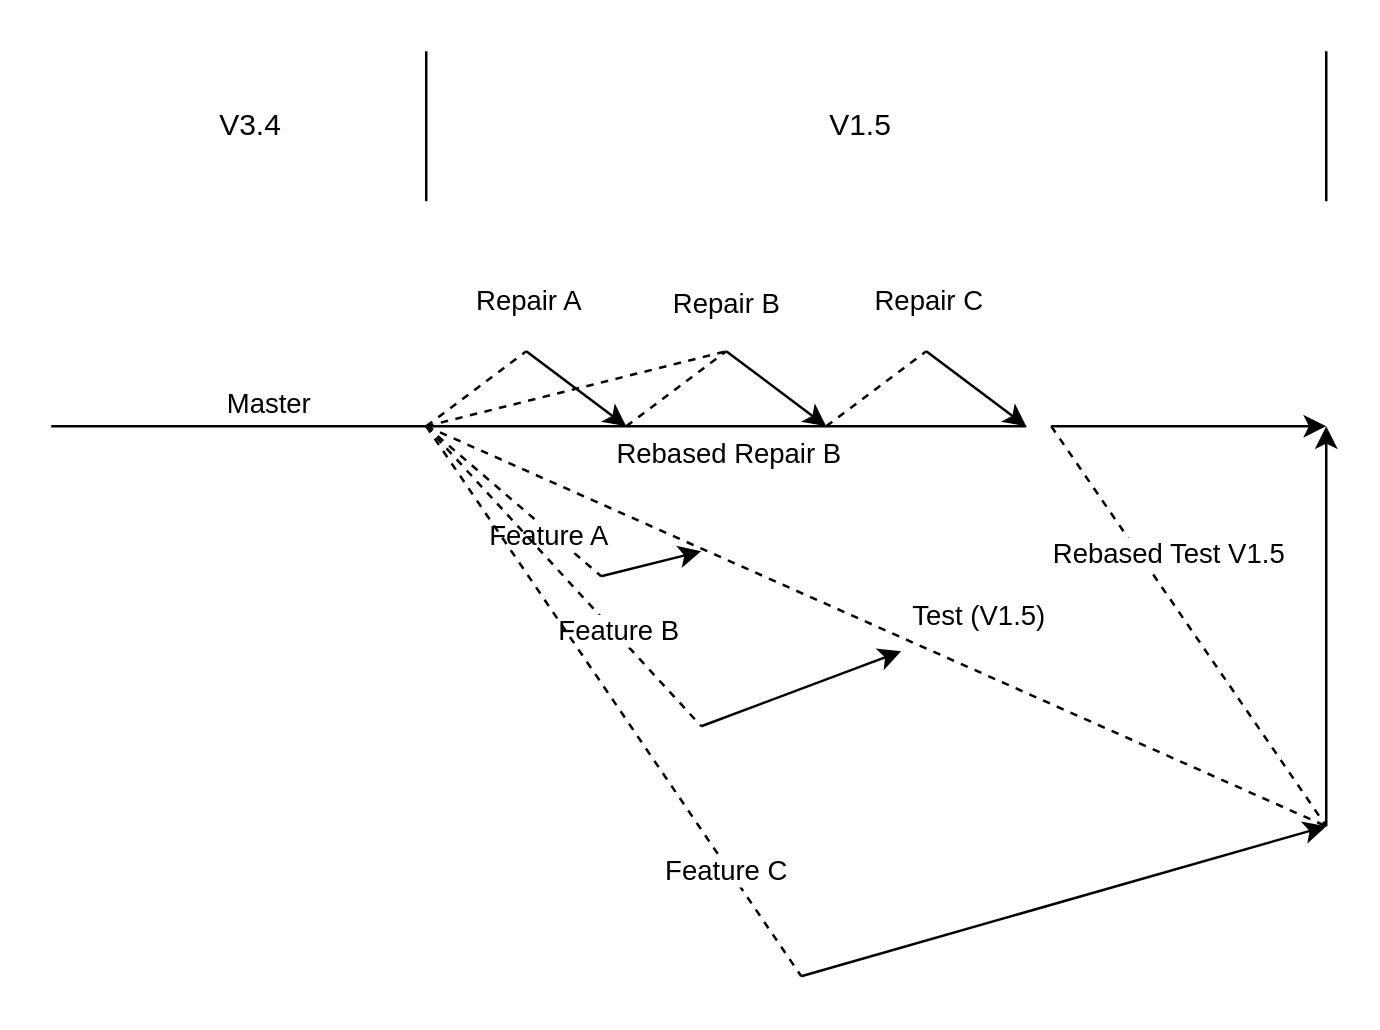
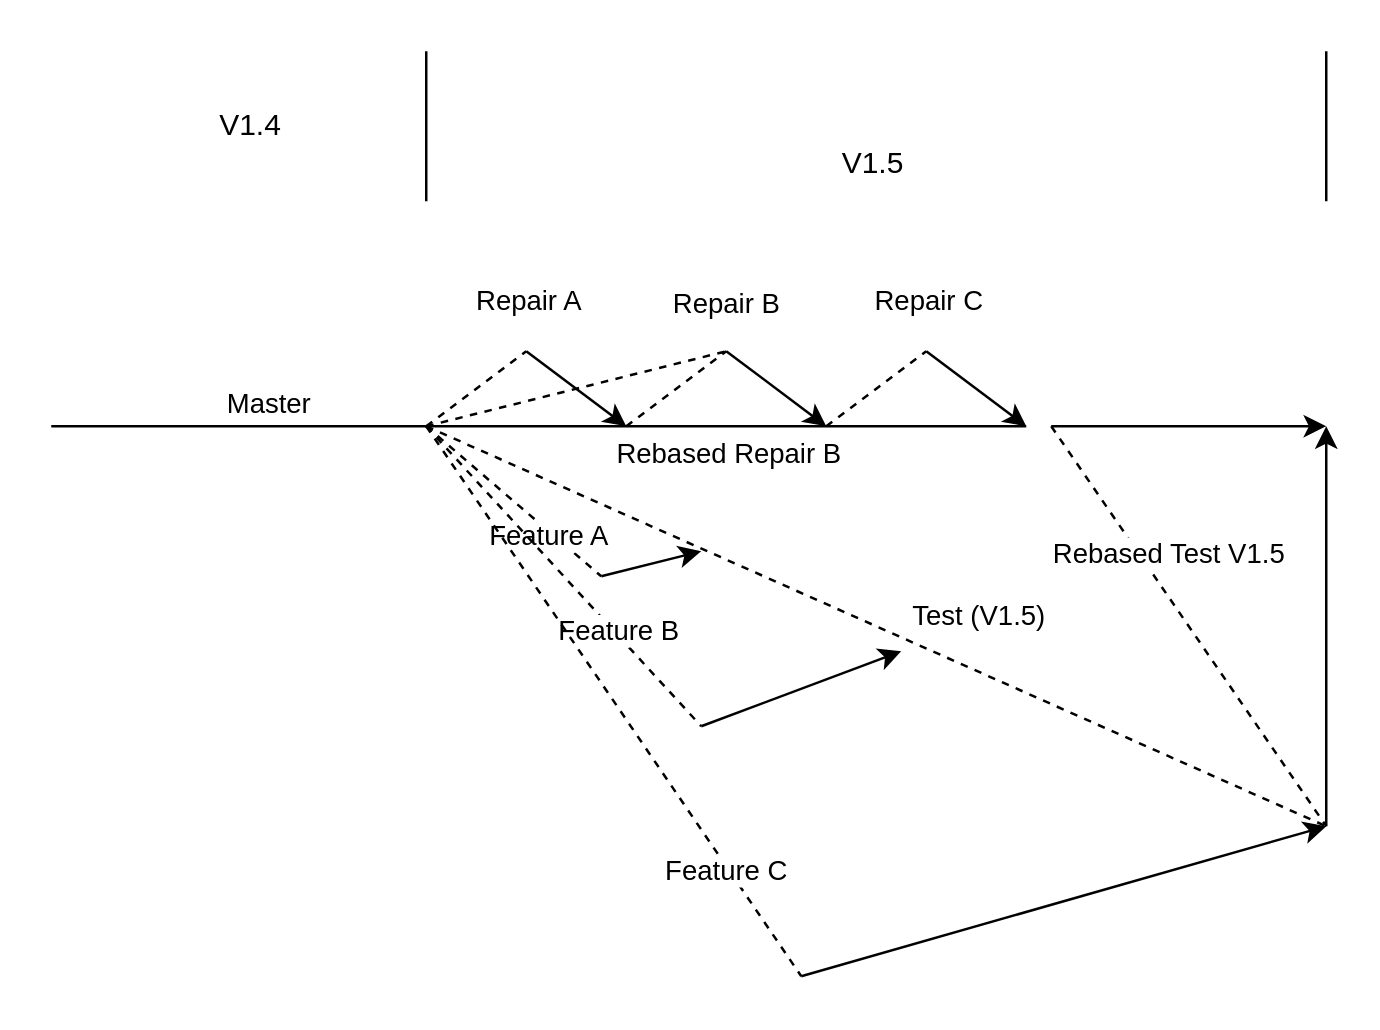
node "V3.4": label "V3.4" -> "V1.4"
node "V1.5": moved (861, 126) -> (874, 164)
